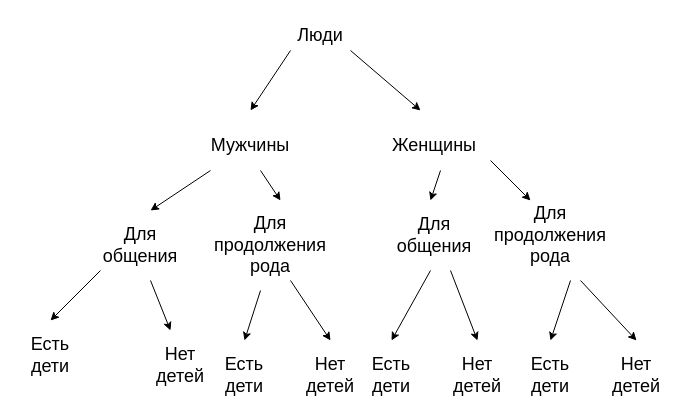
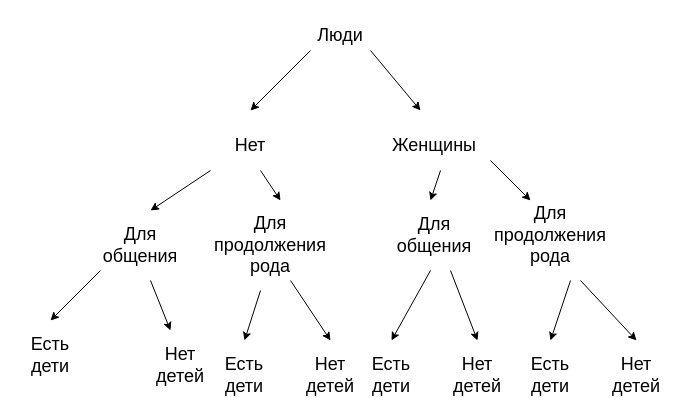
node "Люди": moved (321, 36) -> (341, 36)
node "Мужчины": label "Мужчины" -> "Нет"
